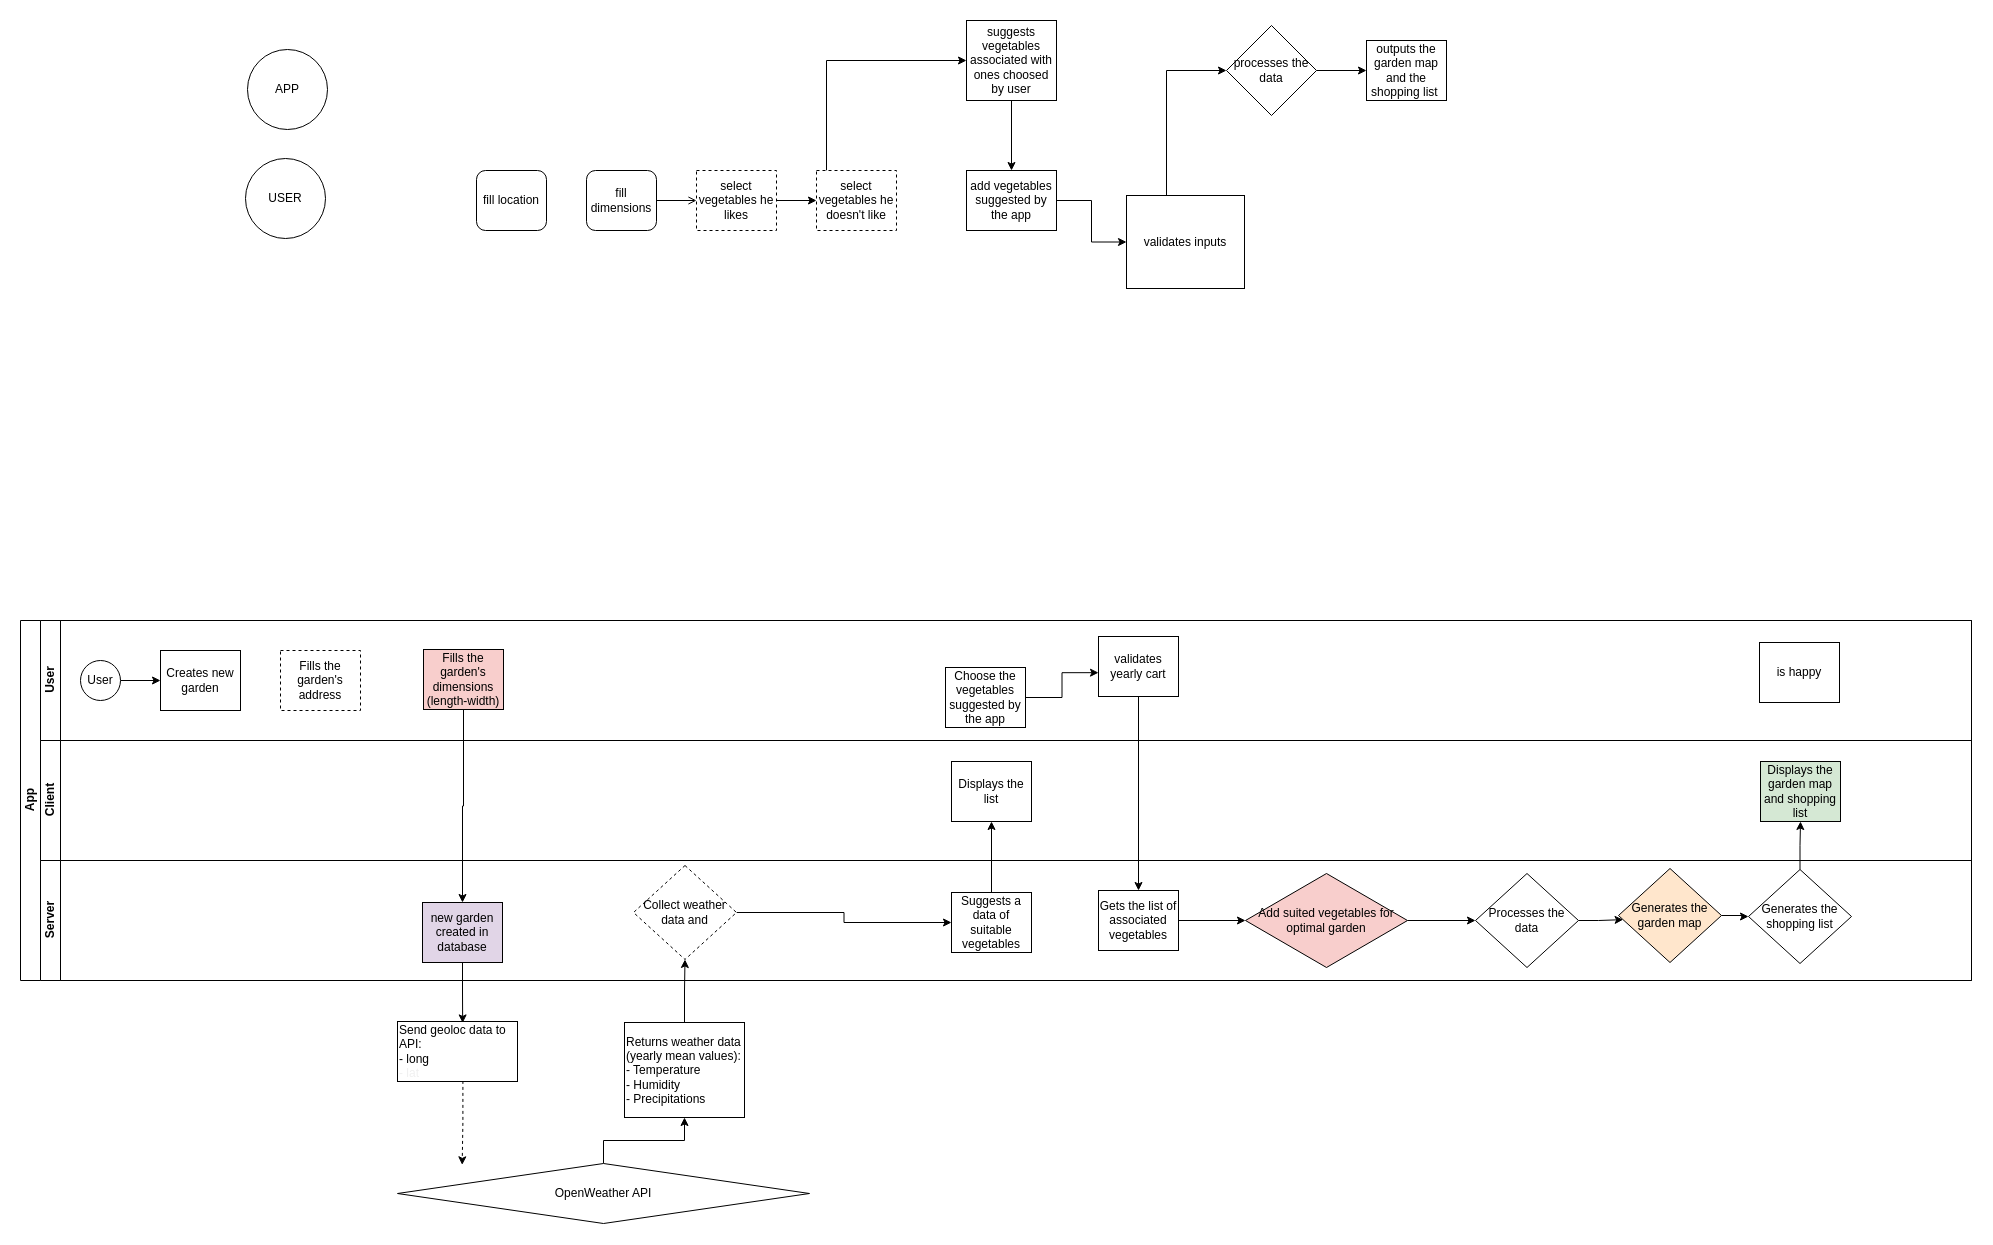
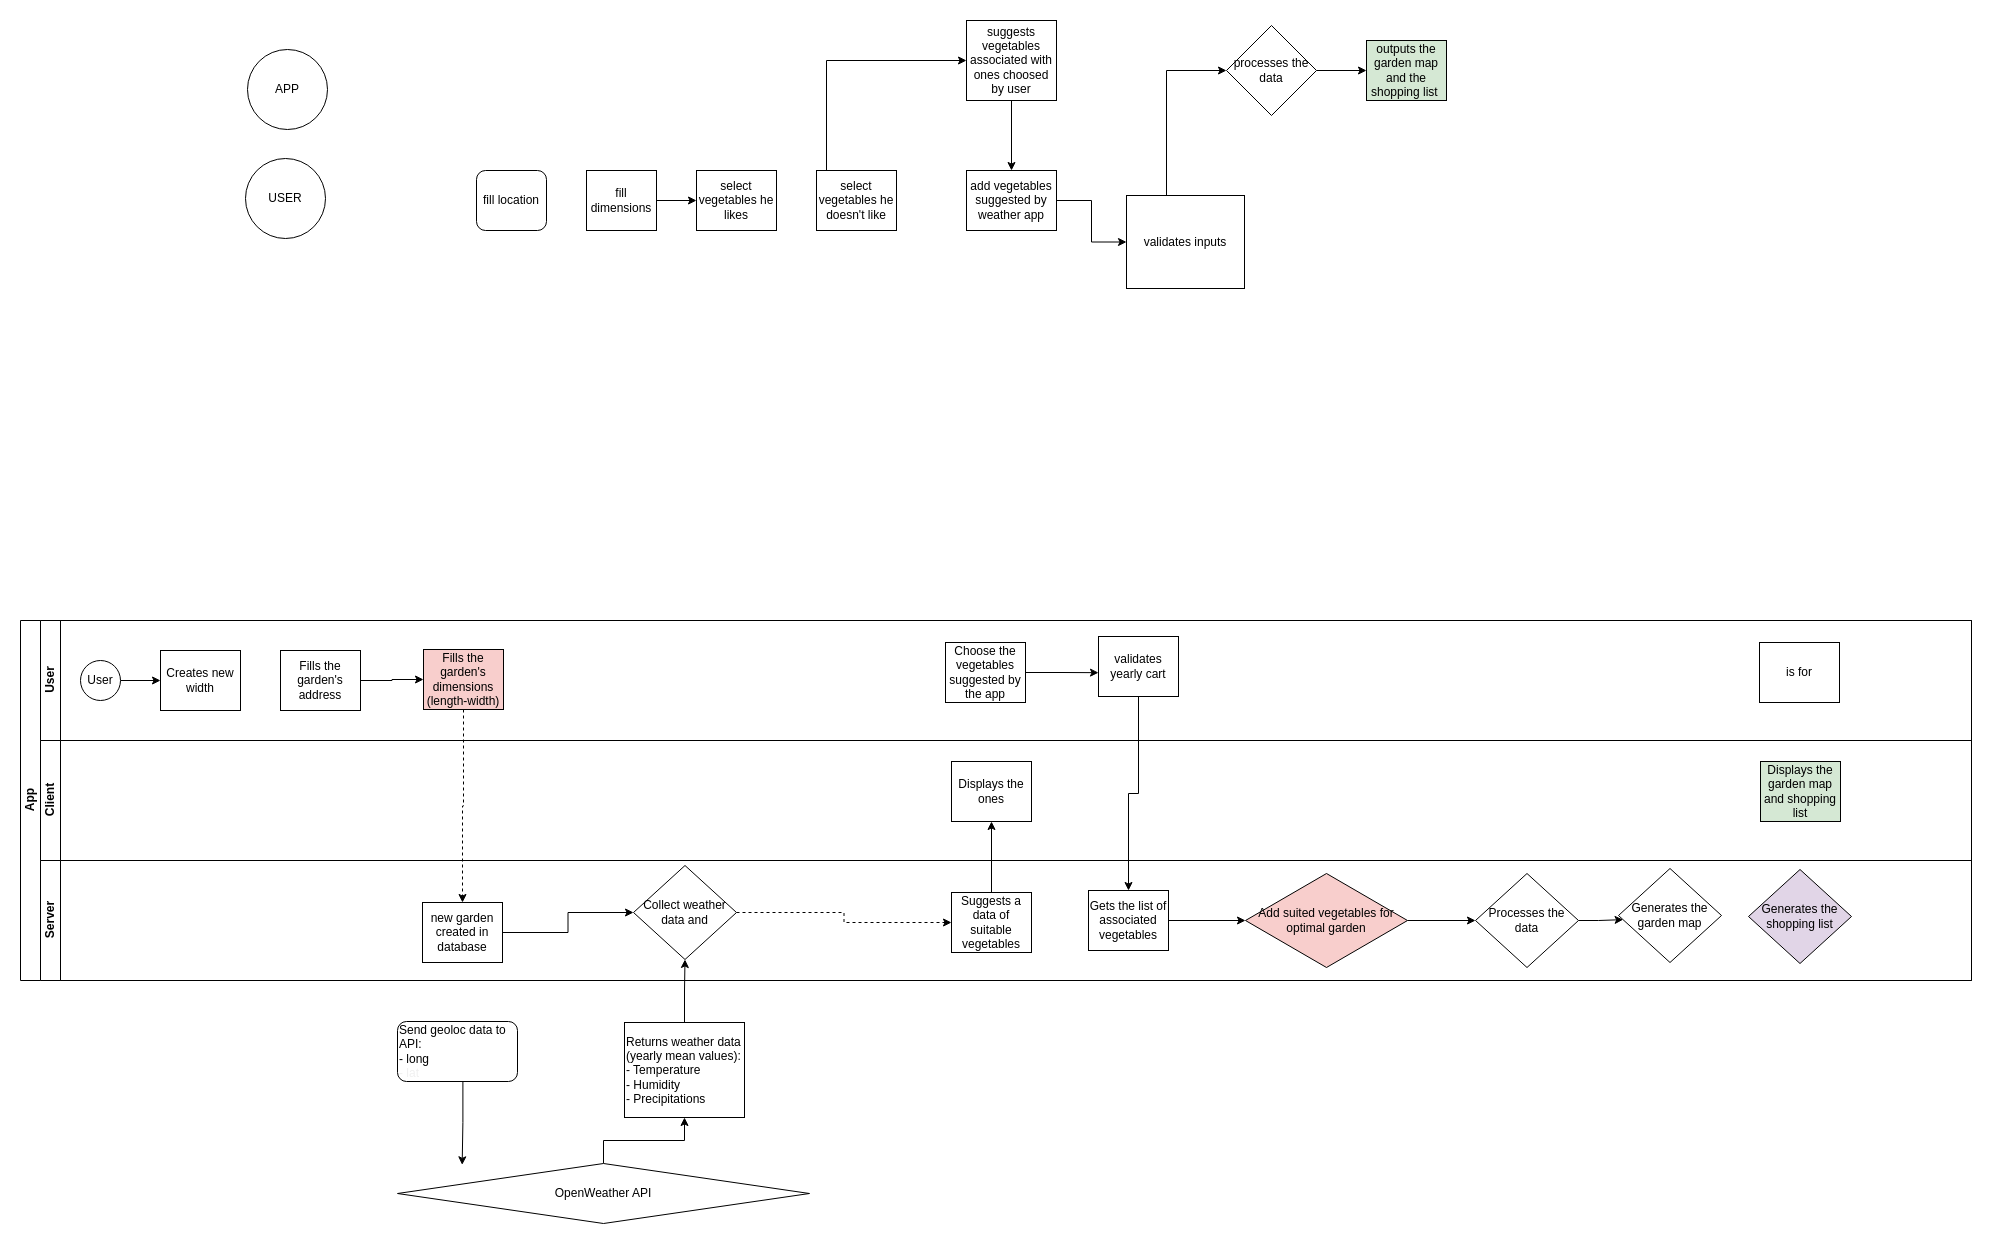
node "outputs the garden map and the shopping list": fillcolor #ffffff -> #d5e8d4
node "fill dimensions": shape rounded rectangle -> rectangle
edge "fill dimensions" -> "select vegetables he likes": arrowhead open -> classic
node "select vegetables he likes": style dashed -> solid
edge "select vegetables he likes" -> "select vegetables he doesn't like": removed
node "select vegetables he doesn't like": style dashed -> solid
node "add vegetables suggested by the app": label "add vegetables suggested by the app" -> "add vegetables suggested by weather app"
node "is happy": label "is happy" -> "is for"
node "Creates new garden": label "Creates new garden" -> "Creates new width"
node "Fills the garden's address": style dashed -> solid
edge "Fills the garden's address" -> "Fills the garden's dimensions (length-width)": added
node "Choose the vegetables suggested by the app": moved (986, 698) -> (986, 673)
node "Displays the list": label "Displays the list" -> "Displays the ones"
edge "Fills the garden's dimensions (length-width)" -> "new garden created in database": style solid -> dashed
edge "Generates the shopping list" -> "Displays the garden map and shopping list": removed
node "Collect weather data and": style dashed -> solid
edge "Collect weather data and" -> "Suggests a data of suitable vegetables": style solid -> dashed
node "Generates the garden map": fillcolor #ffe6cc -> #ffffff
edge "Generates the garden map" -> "Generates the shopping list": removed
node "Generates the shopping list": fillcolor #ffffff -> #e1d5e7
node "Gets the list of associated vegetables": moved (1139, 921) -> (1129, 921)
node "new garden created in database": fillcolor #e1d5e7 -> #ffffff
edge "new garden created in database" -> "Send geoloc data to API: - long - lat": now "new garden created in database" -> "Collect weather data and"
node "Send geoloc data to API: - long - lat": shape rectangle -> rounded rectangle
edge "Send geoloc data to API: - long - lat" -> "OpenWeather API": style dashed -> solid
